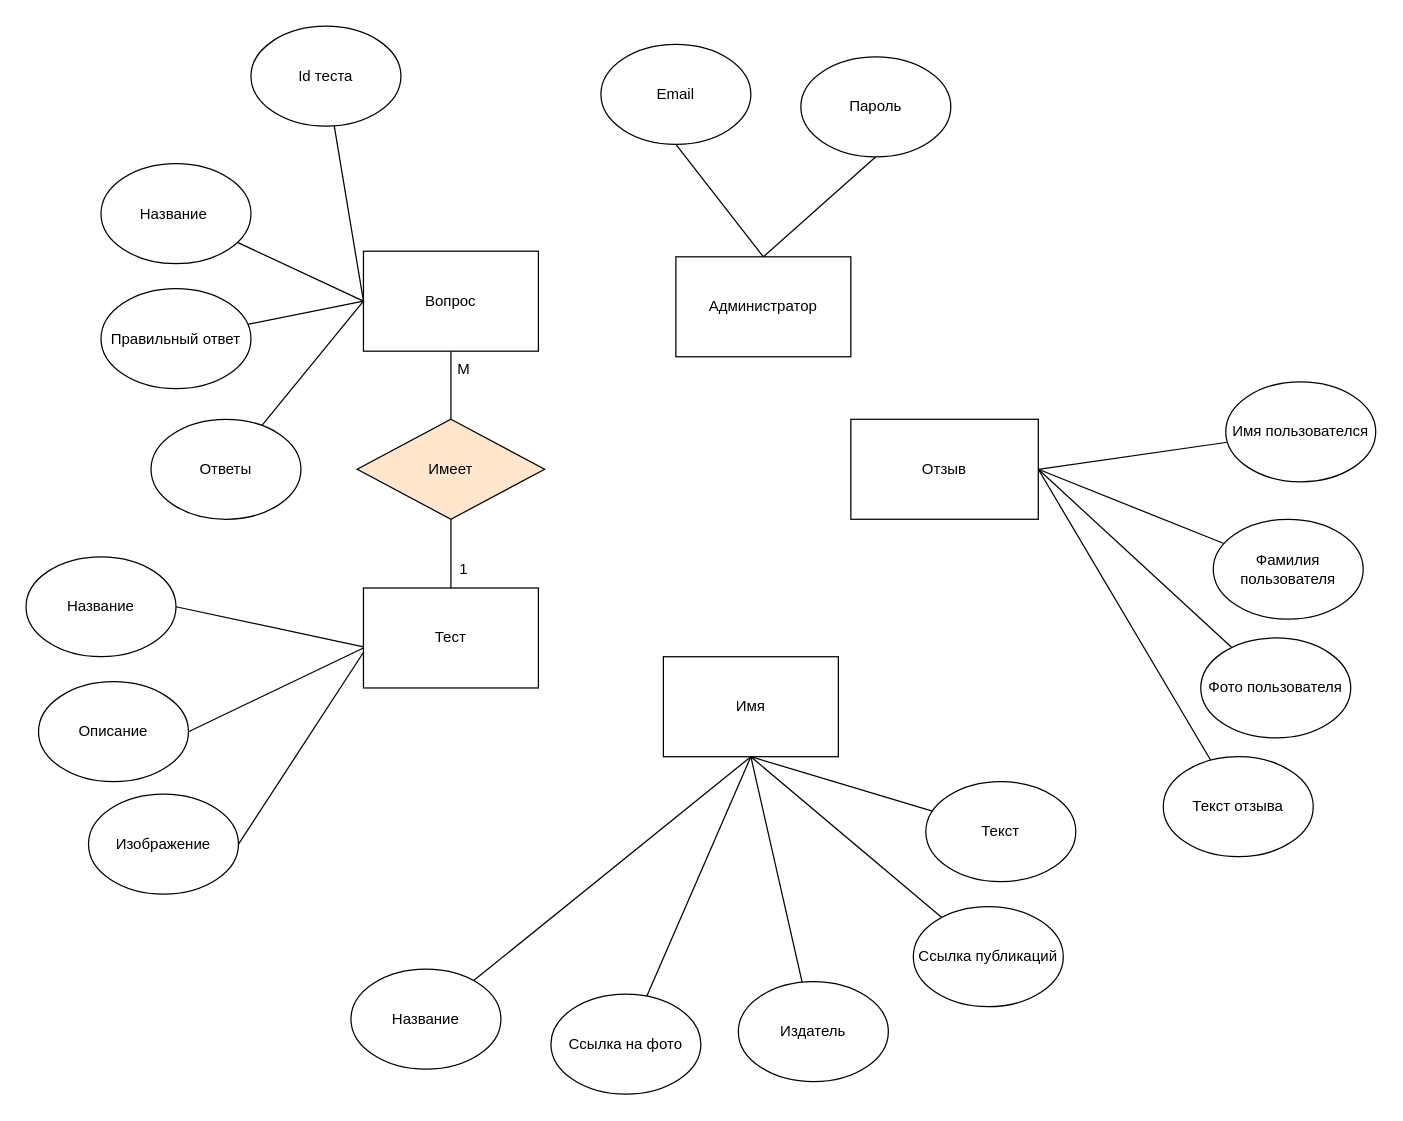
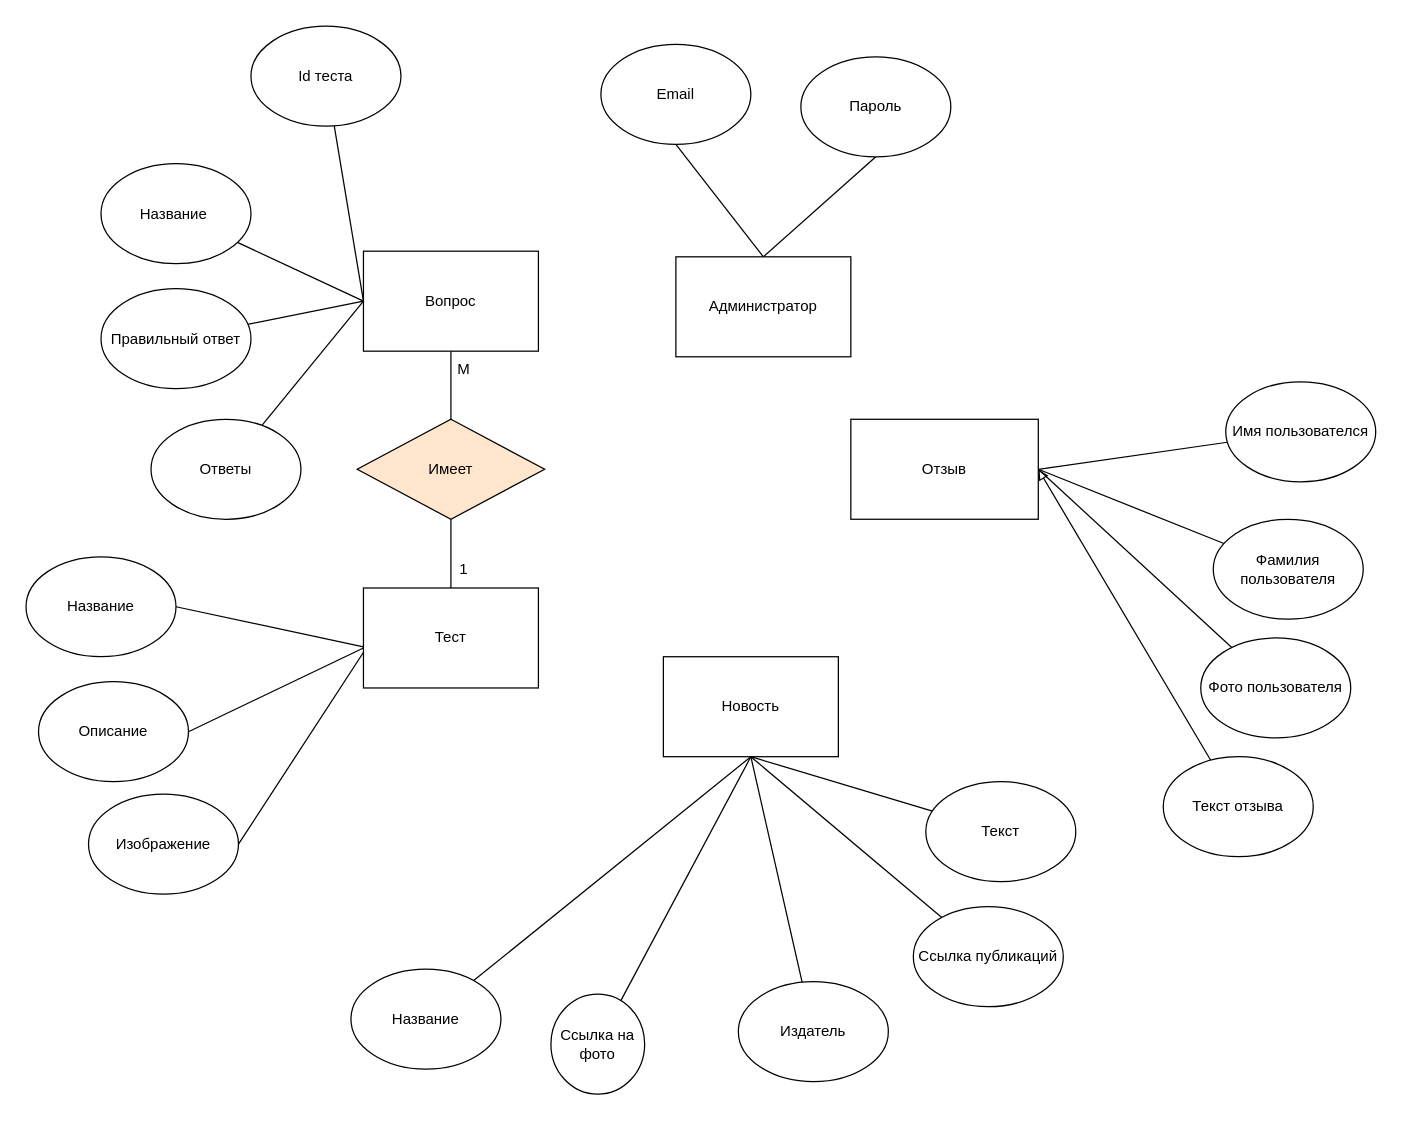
edge "Отзыв" -- "Текст отзыва": arrowhead none -> block
node "Имя": label "Имя" -> "Новость"
node "Ссылка на фото": size 150x100 -> 94x100
